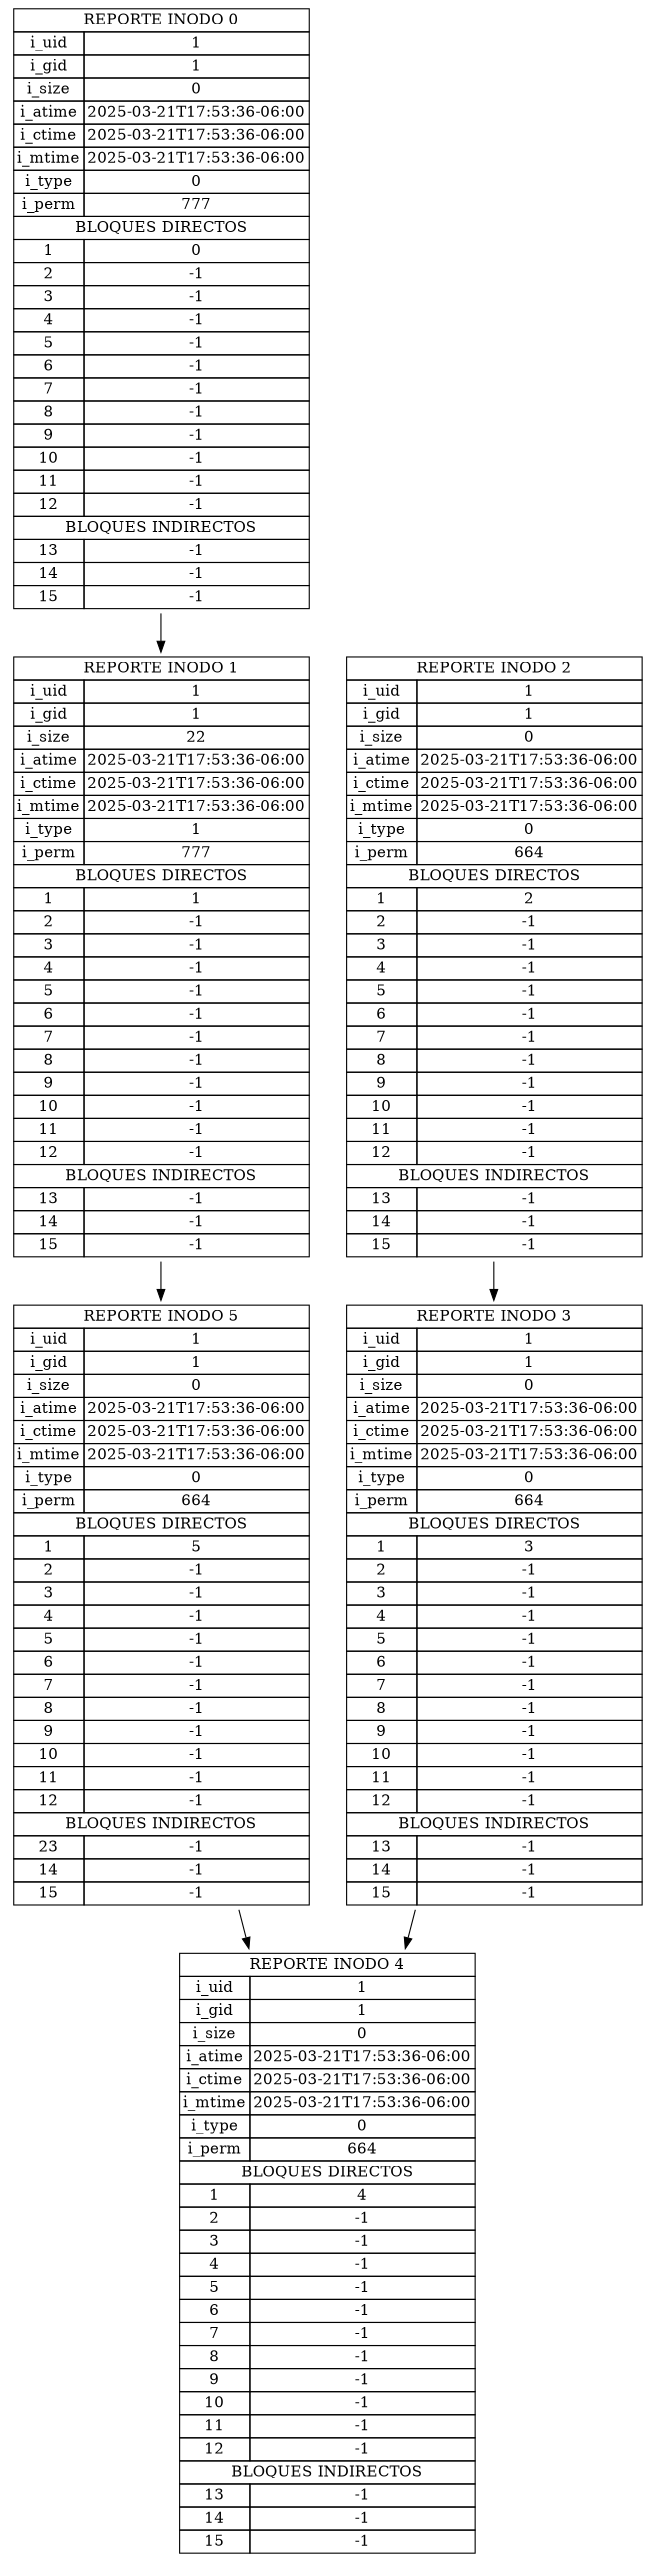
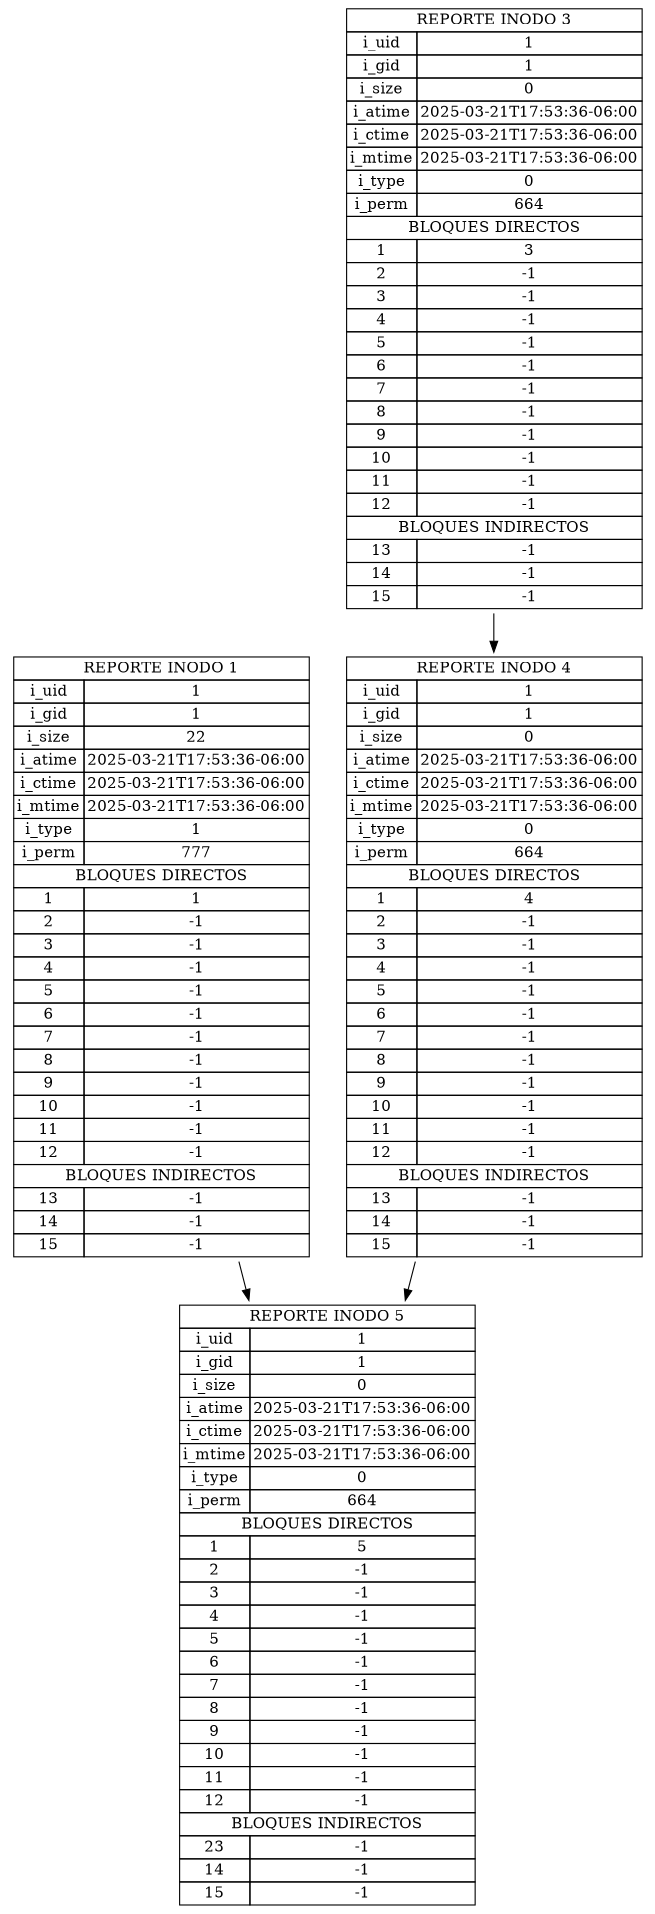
node "REPORTE INODO 0": removed
node "REPORTE INODO 2": removed
edge "REPORTE INODO 5" -> "REPORTE INODO 4": reversed
